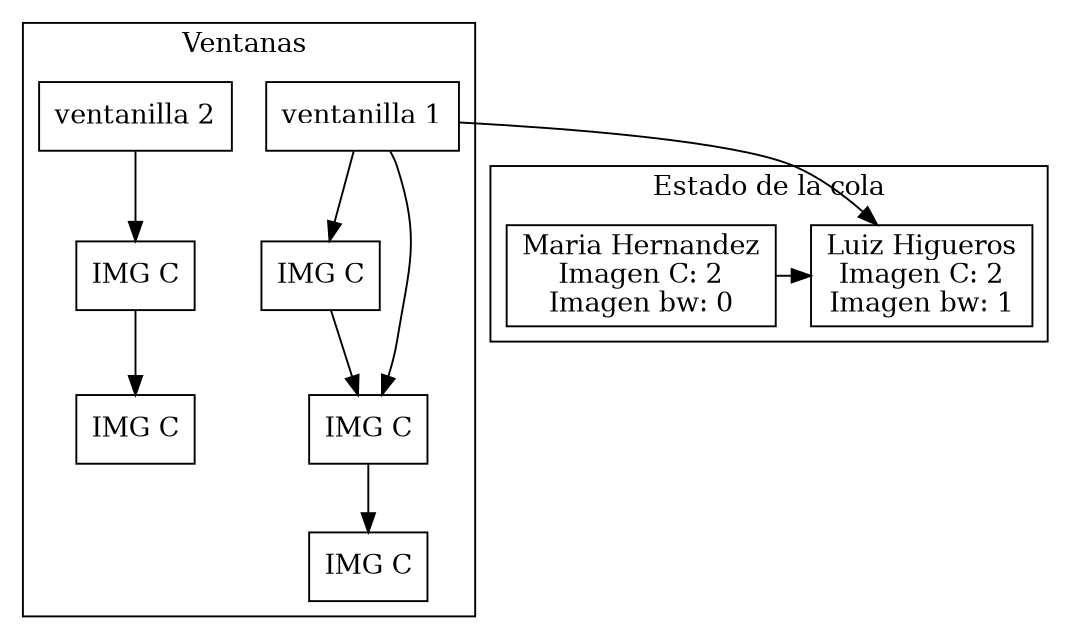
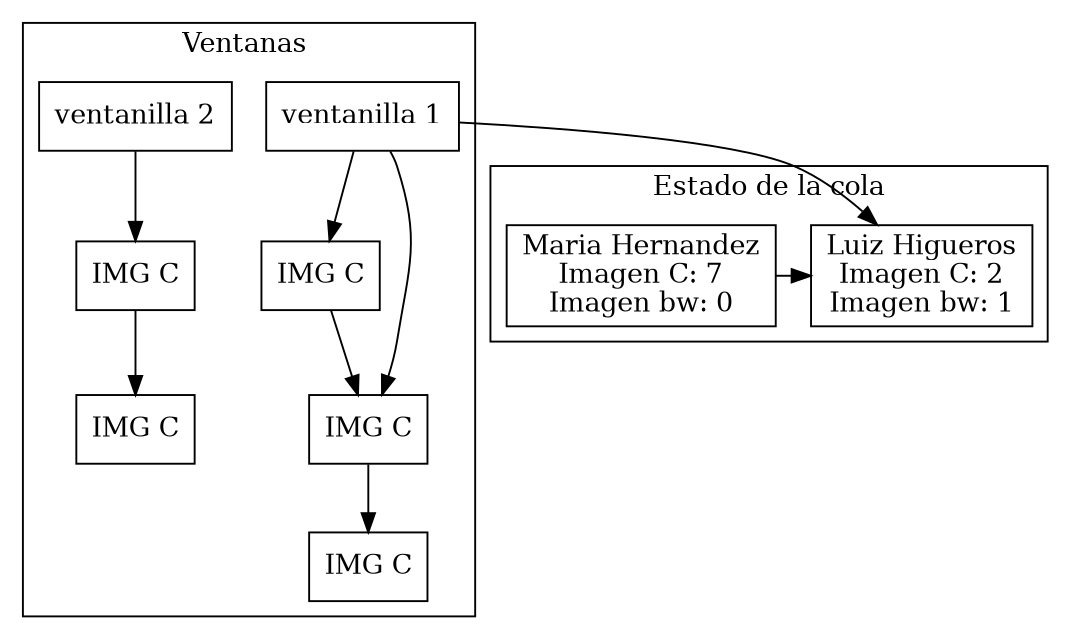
node "Maria Hernandez Imagen C: 2 Imagen bw: 0": label "Maria Hernandez Imagen C: 2 Imagen bw: 0" -> "Maria Hernandez Imagen C: 7 Imagen bw: 0"
